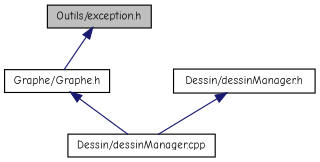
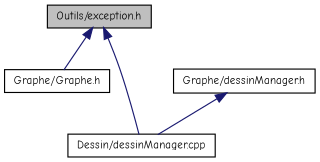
node "Dessin/dessinManager.h": label "Dessin/dessinManager.h" -> "Graphe/dessinManager.h"
edge "Dessin/dessinManager.cpp" -> "Graphe/Graphe.h": now "Dessin/dessinManager.cpp" -> "Outils/exception.h"
